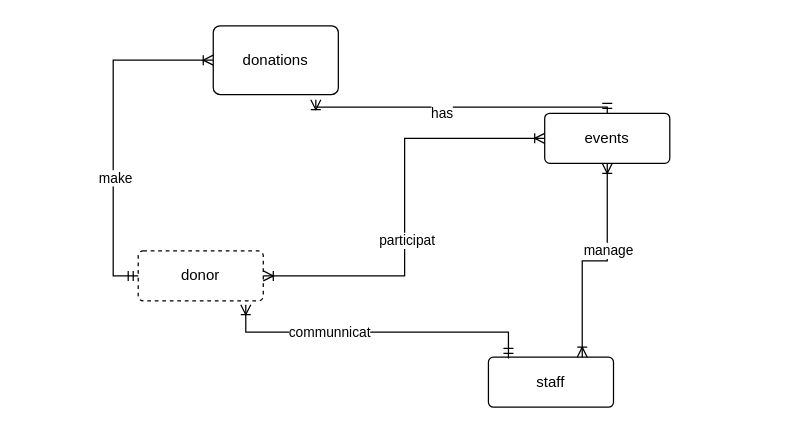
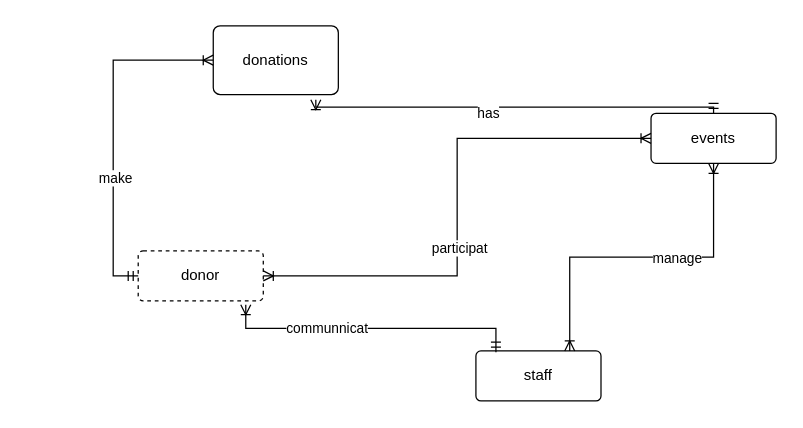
node "events": moved (607, 138) -> (713, 138)
node "staff": moved (551, 382) -> (538, 376)
